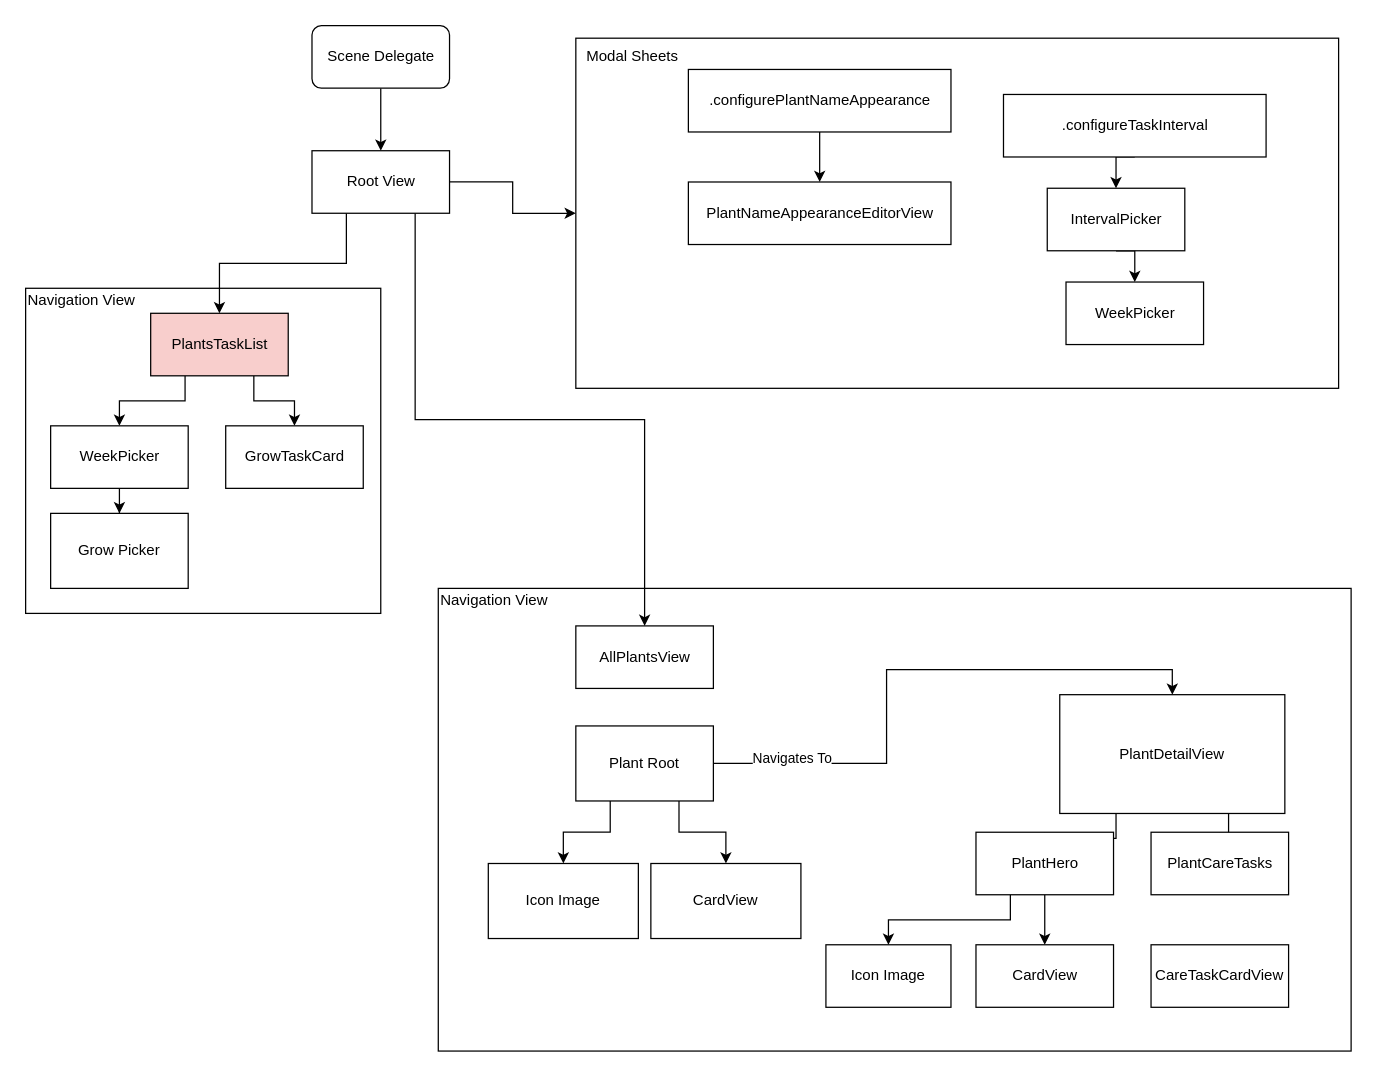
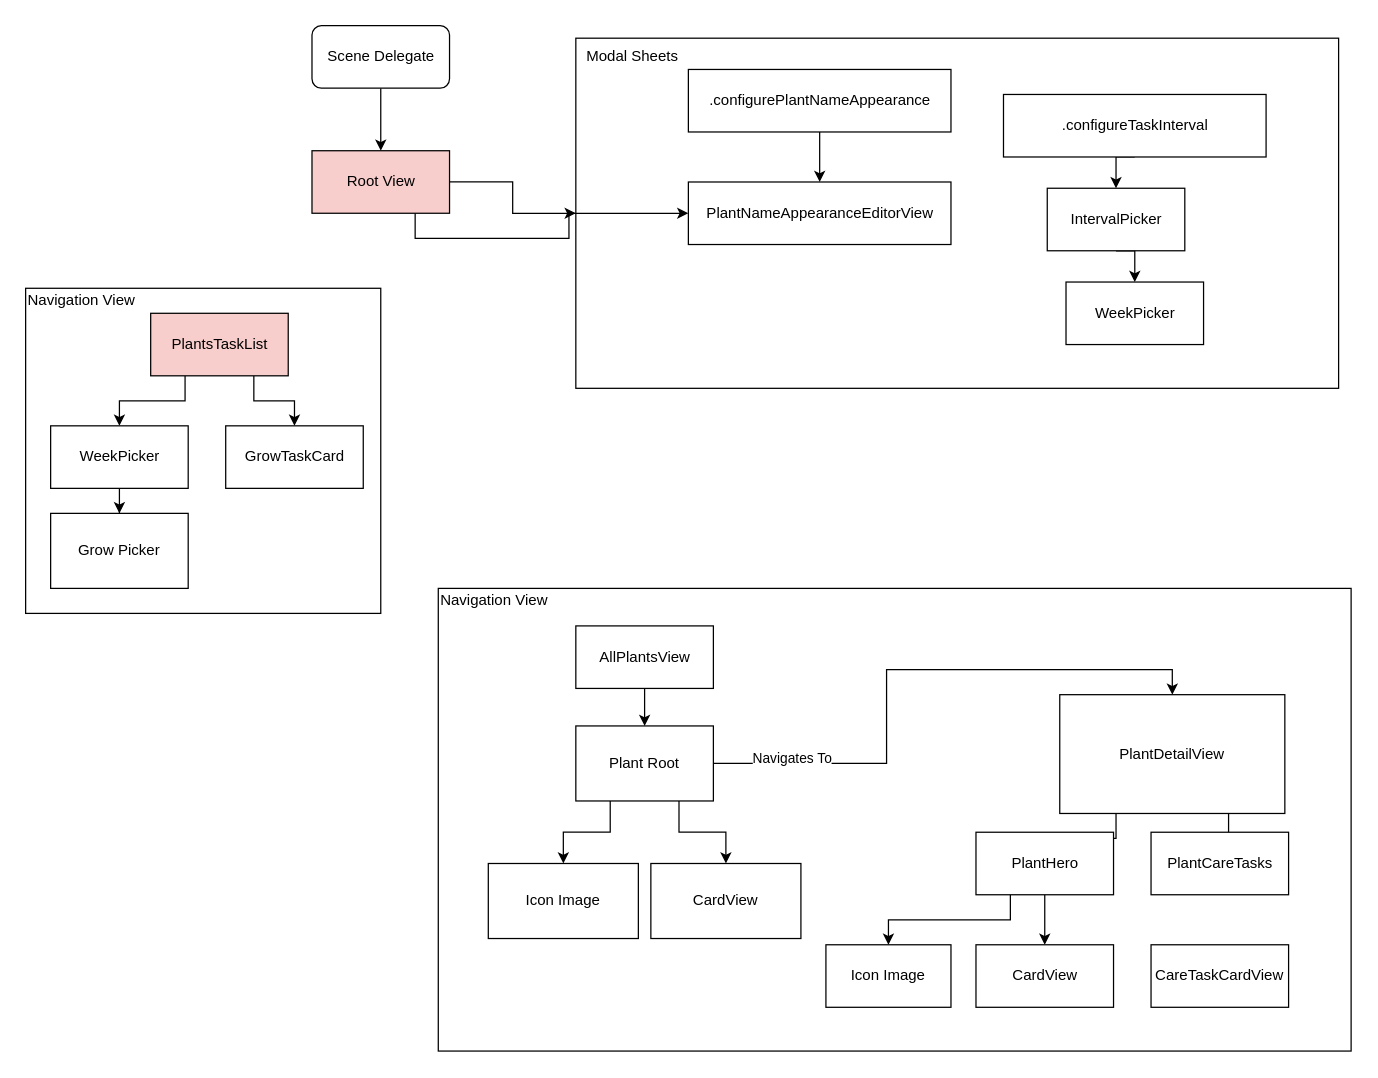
node "Root View": fillcolor #ffffff -> #f8cecc
edge "Root View" -> "PlantsTaskList": removed
edge "Root View" -> "AllPlantsView": now "Root View" -> "PlantNameAppearanceEditorView"
edge "AllPlantsView" -> "Plant Root": added
